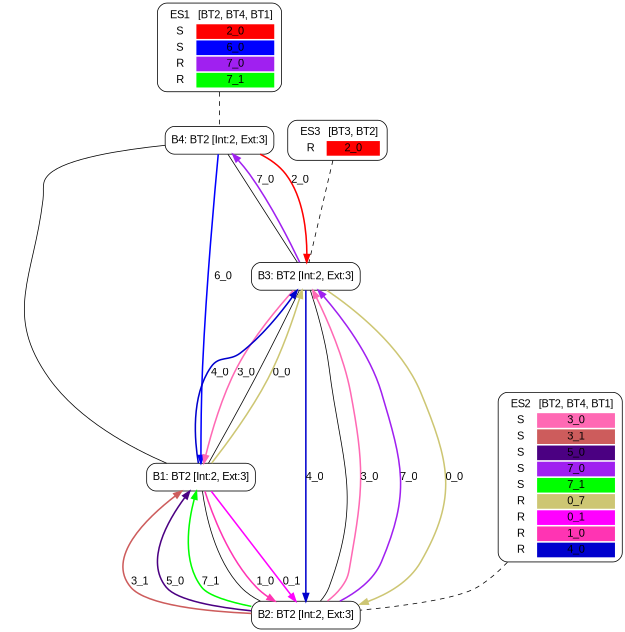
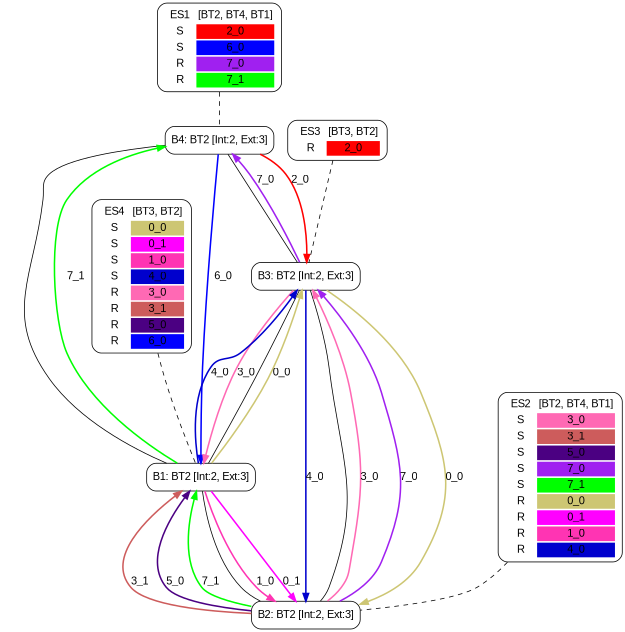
node "ES4": added
edge "B1: BT2 [Int:2, Ext:3]" -> "B4: BT2 [Int:2, Ext:3]": added, label "7_1"
node "ES2": text "0_7" -> "0_0"
